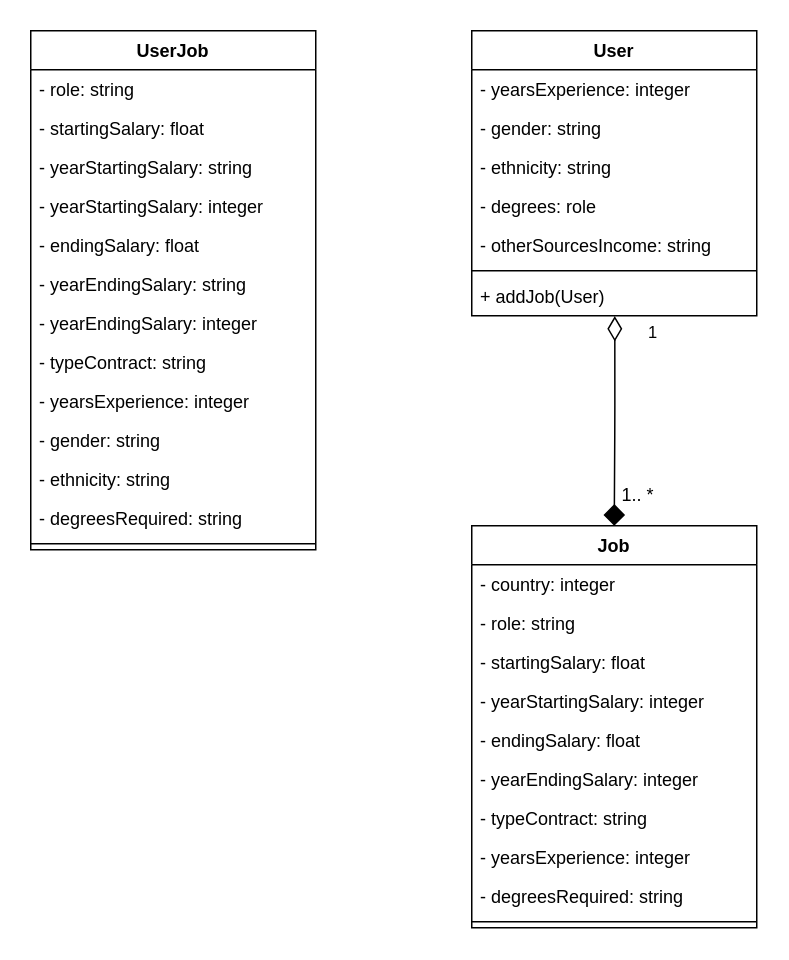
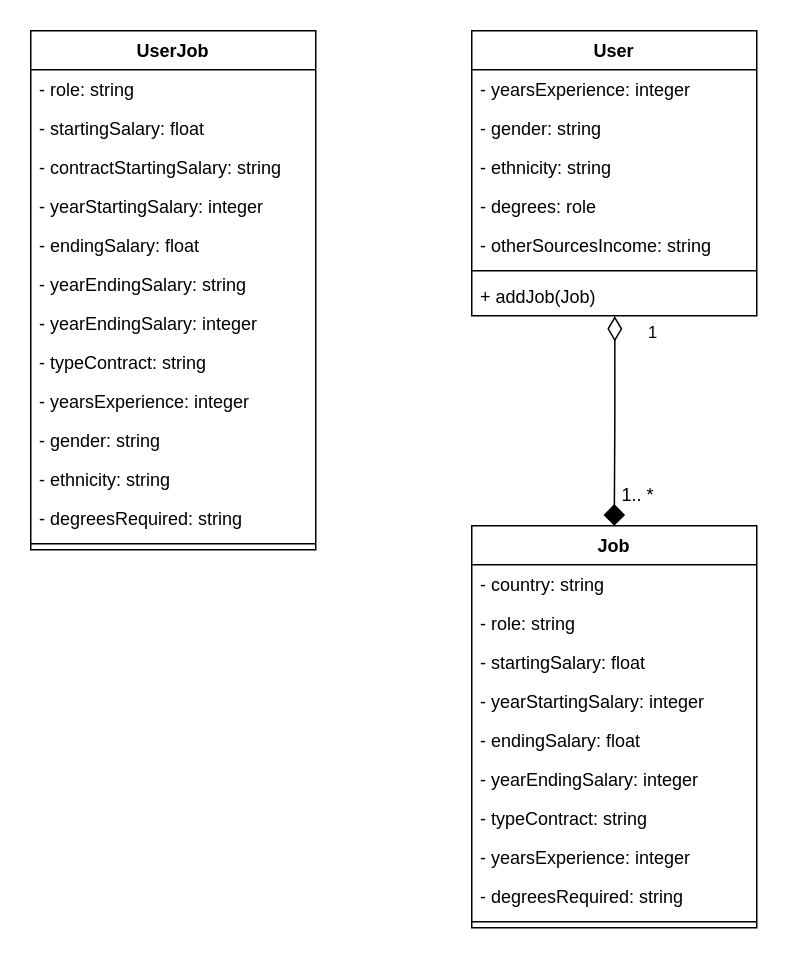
node "- yearStartingSalary: string": label "- yearStartingSalary: string" -> "- contractStartingSalary: string"
node "+ addJob(User)": label "+ addJob(User)" -> "+ addJob(Job)"
node "- country: integer": label "- country: integer" -> "- country: string"
